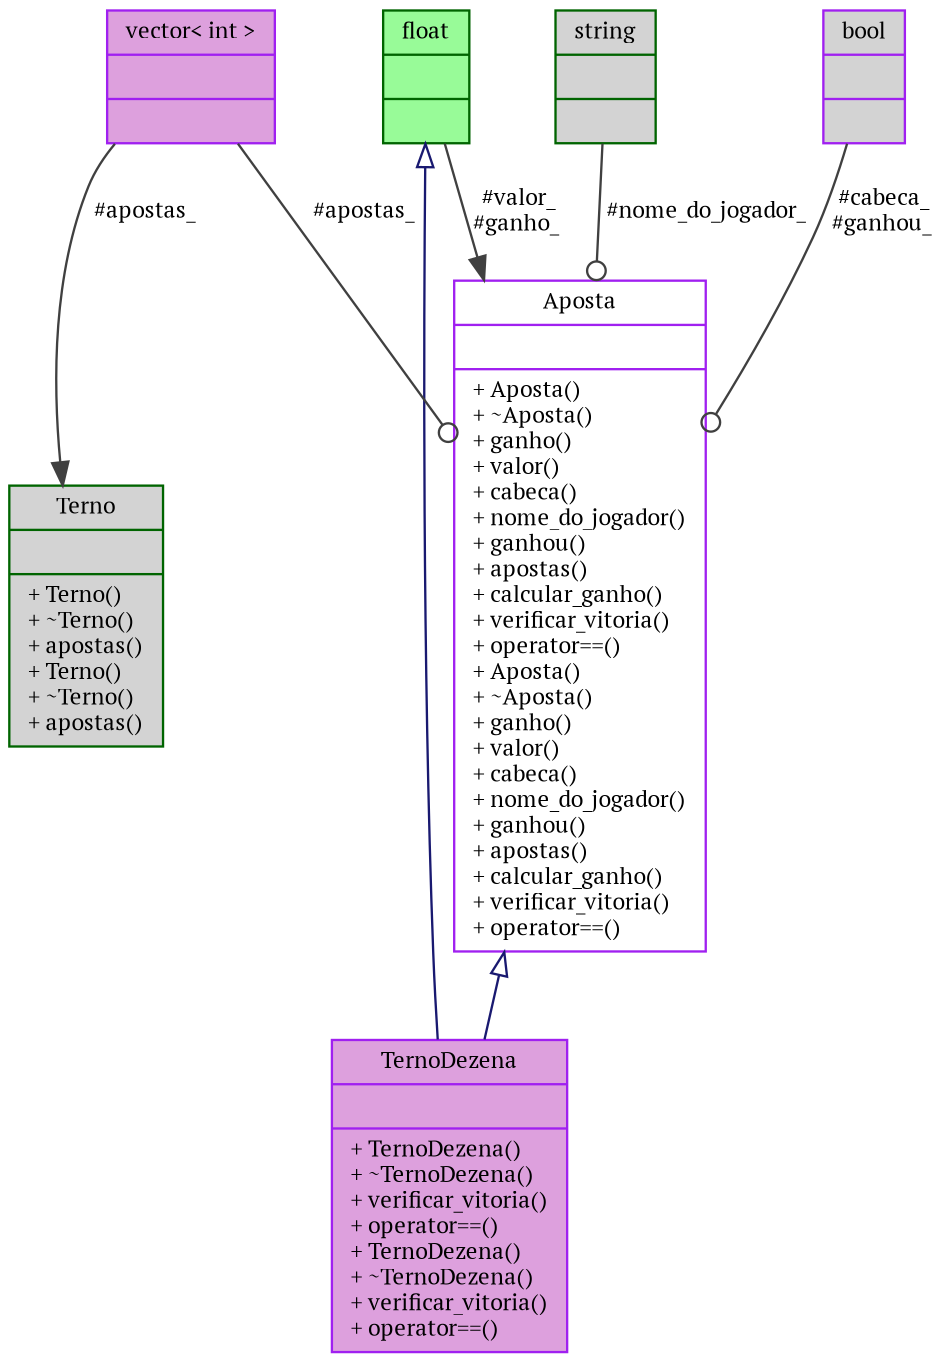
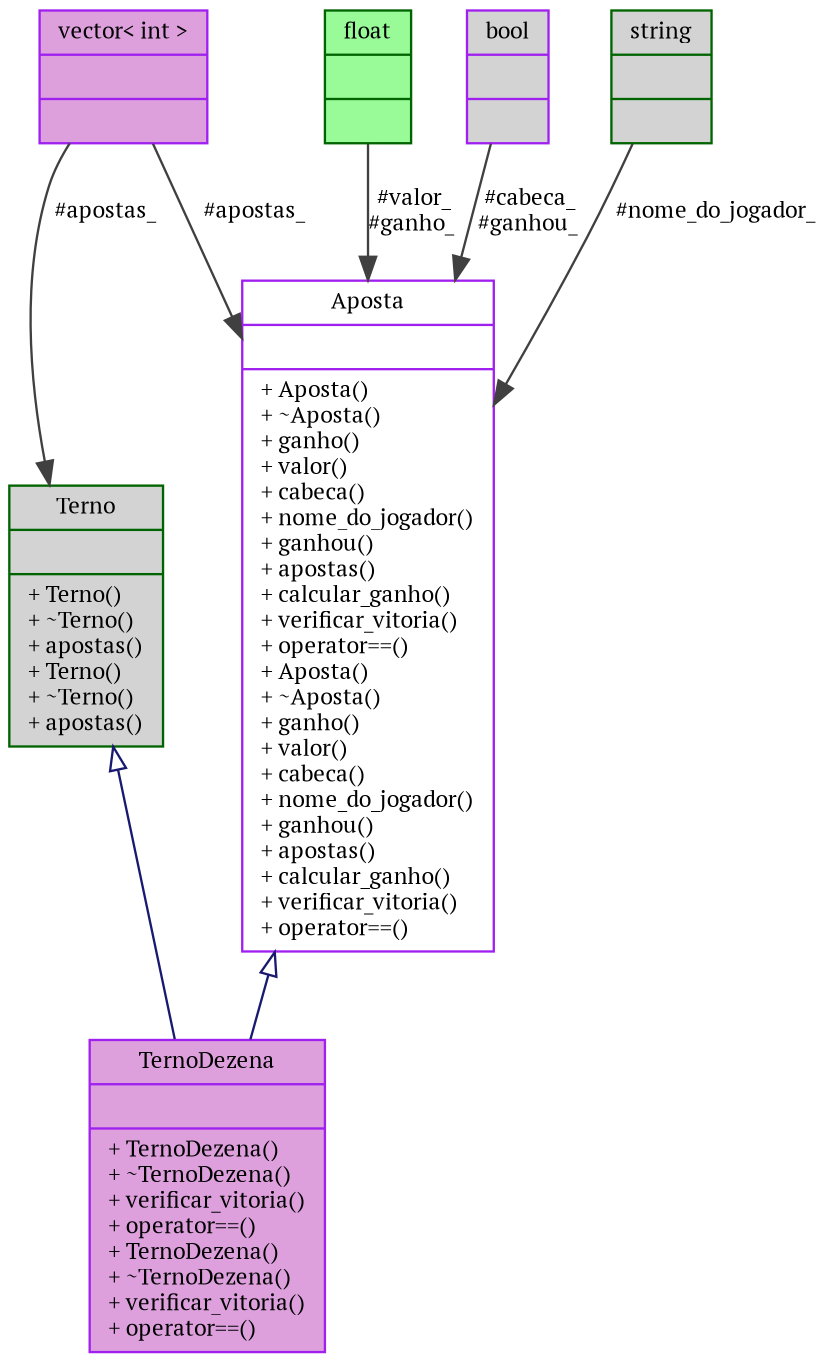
edge "string" -> "Aposta": arrowhead odot -> normal
edge "bool" -> "Aposta": arrowhead odot -> normal
edge "vector< int >" -> "Aposta": arrowhead odot -> normal
edge "TernoDezena" -> "float": now "TernoDezena" -> "Terno"
